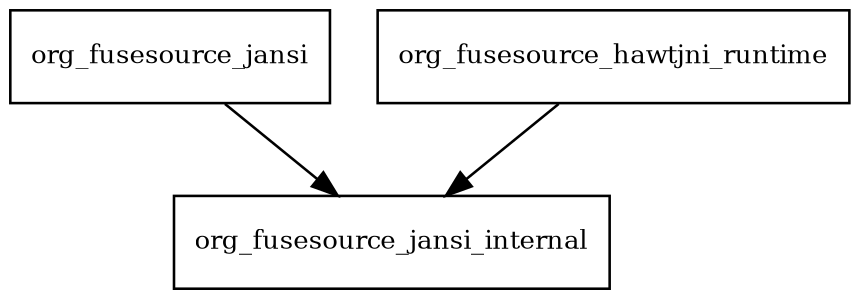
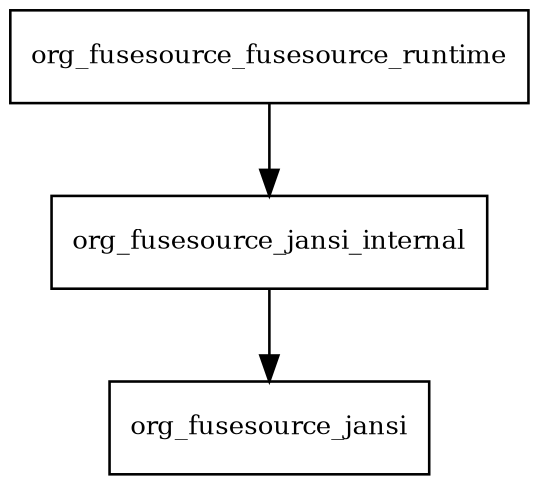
node "org_fusesource_hawtjni_runtime": label "org_fusesource_hawtjni_runtime" -> "org_fusesource_fusesource_runtime"
edge "org_fusesource_jansi" -> "org_fusesource_jansi_internal": reversed
